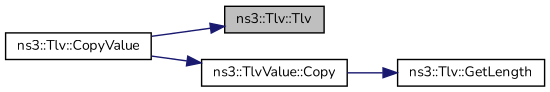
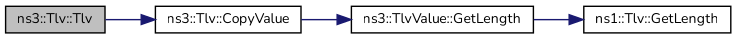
edge "ns3::Tlv::CopyValue" -> "ns3::Tlv::Tlv": reversed
node "ns3::TlvValue::Copy": label "ns3::TlvValue::Copy" -> "ns3::TlvValue::GetLength"
node "ns3::Tlv::GetLength": label "ns3::Tlv::GetLength" -> "ns1::Tlv::GetLength"
